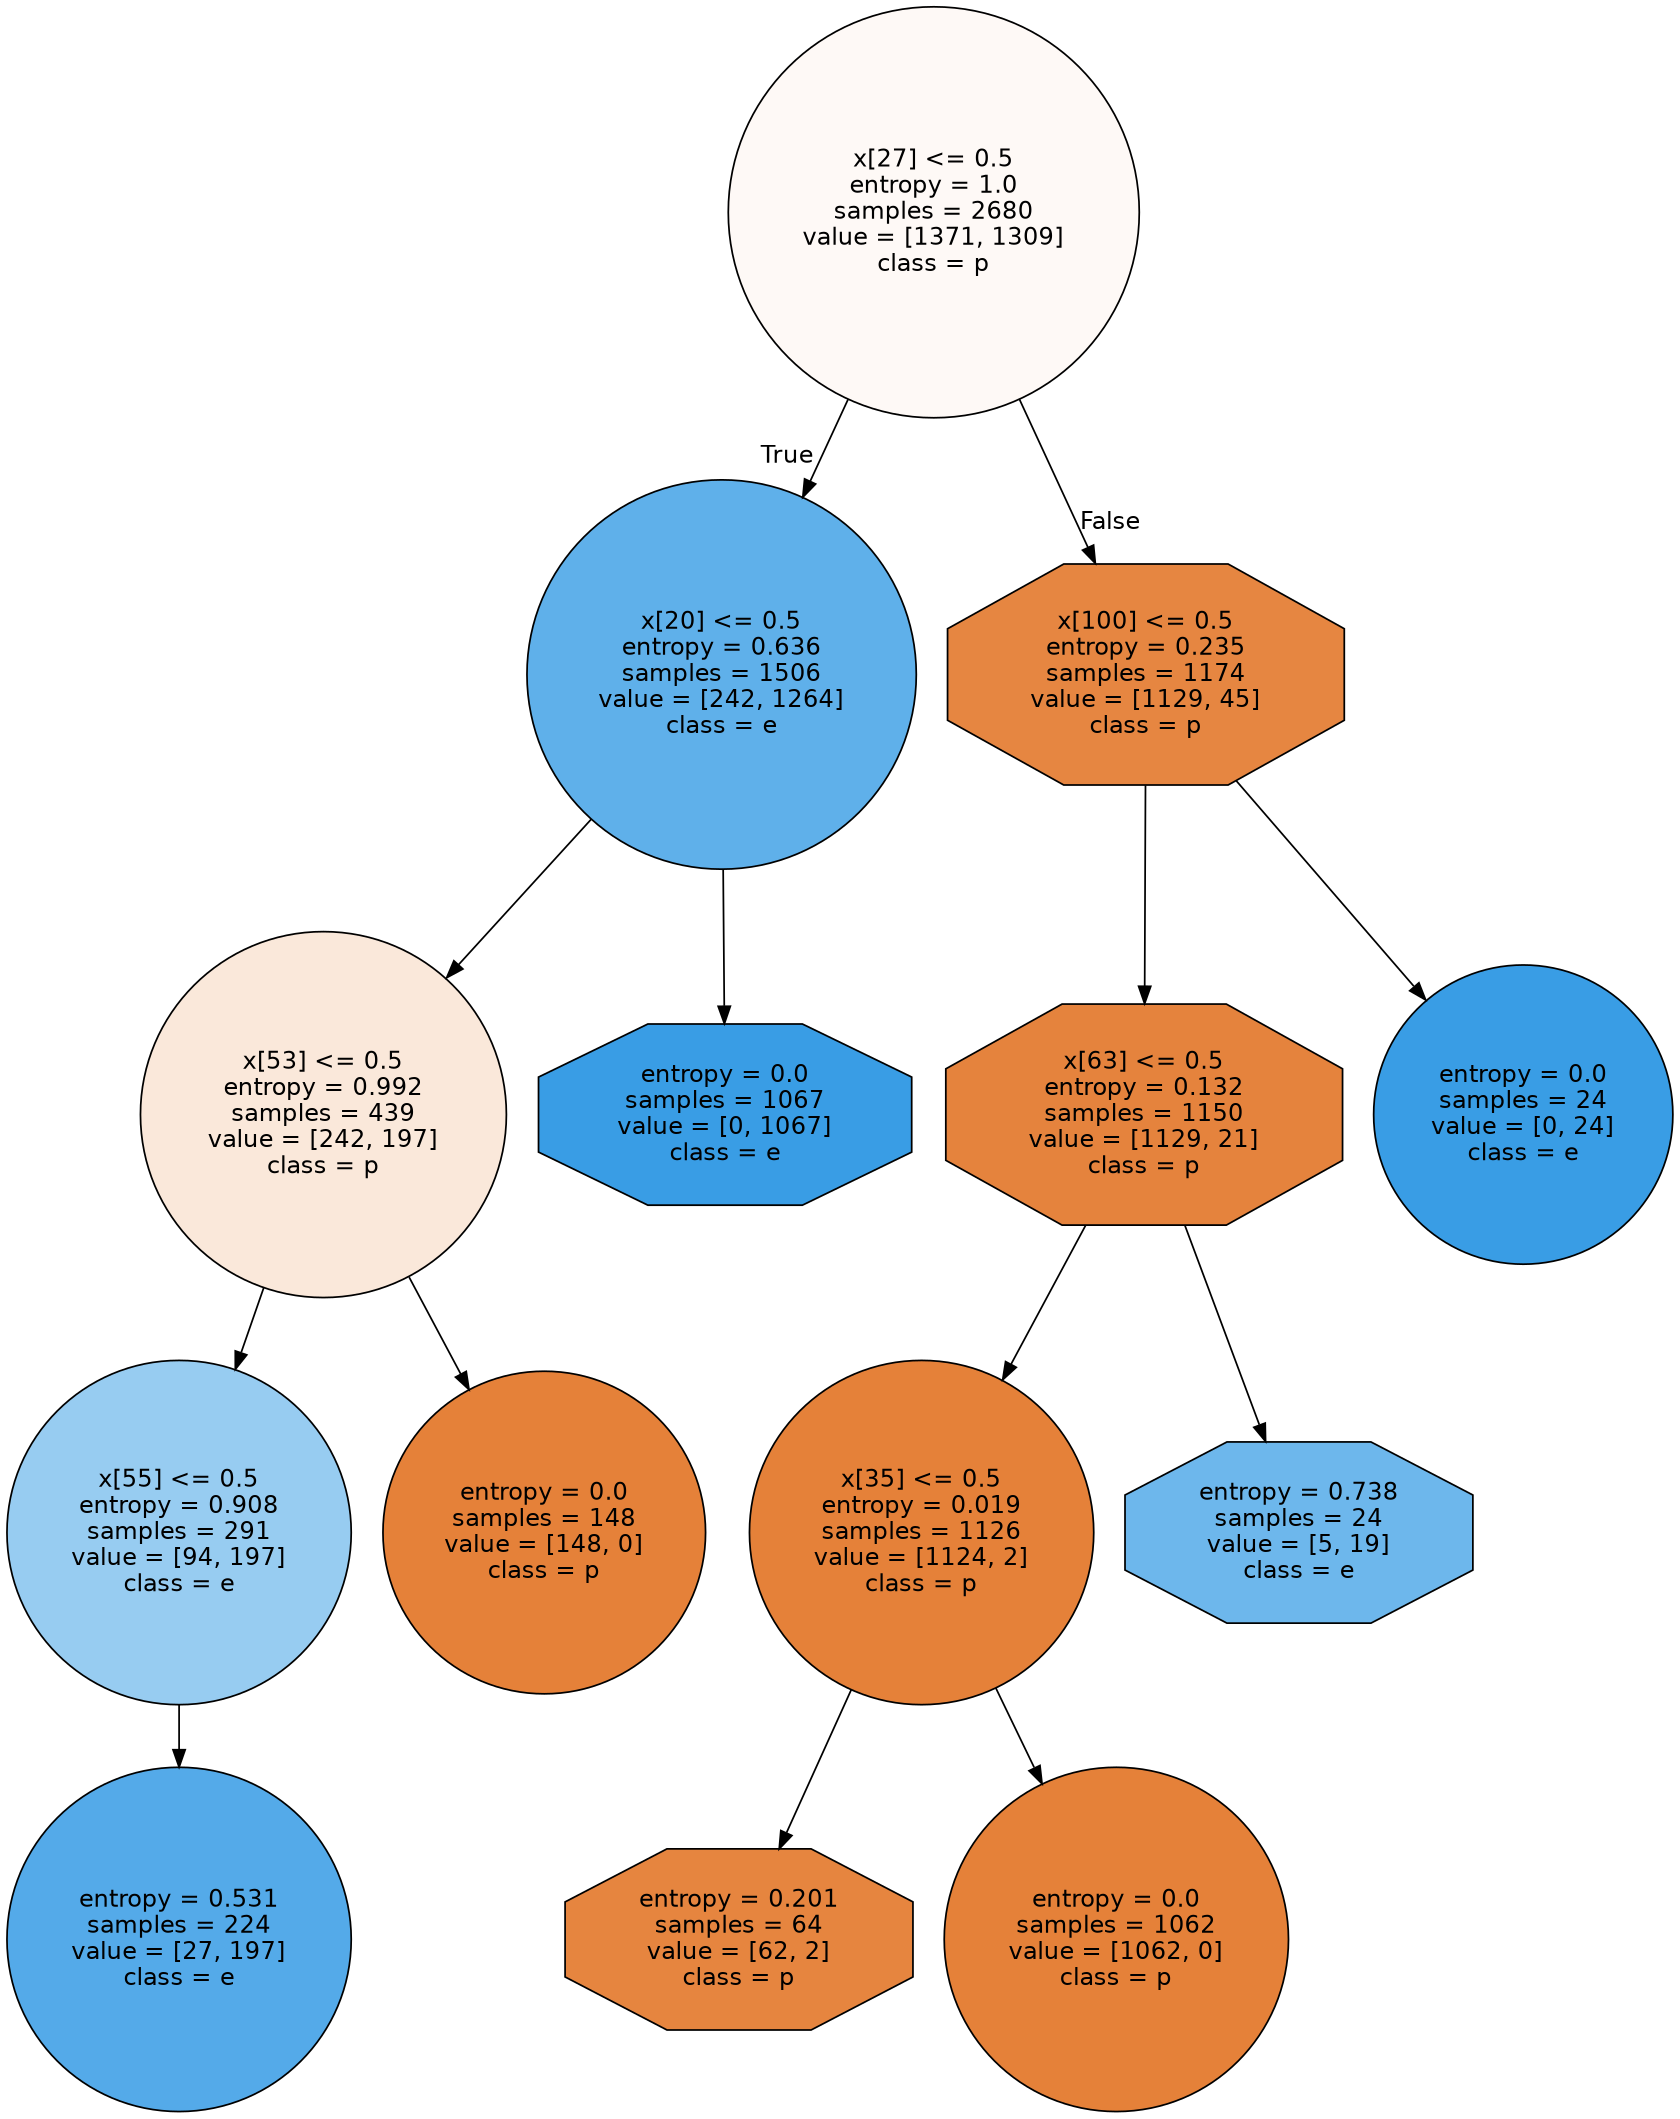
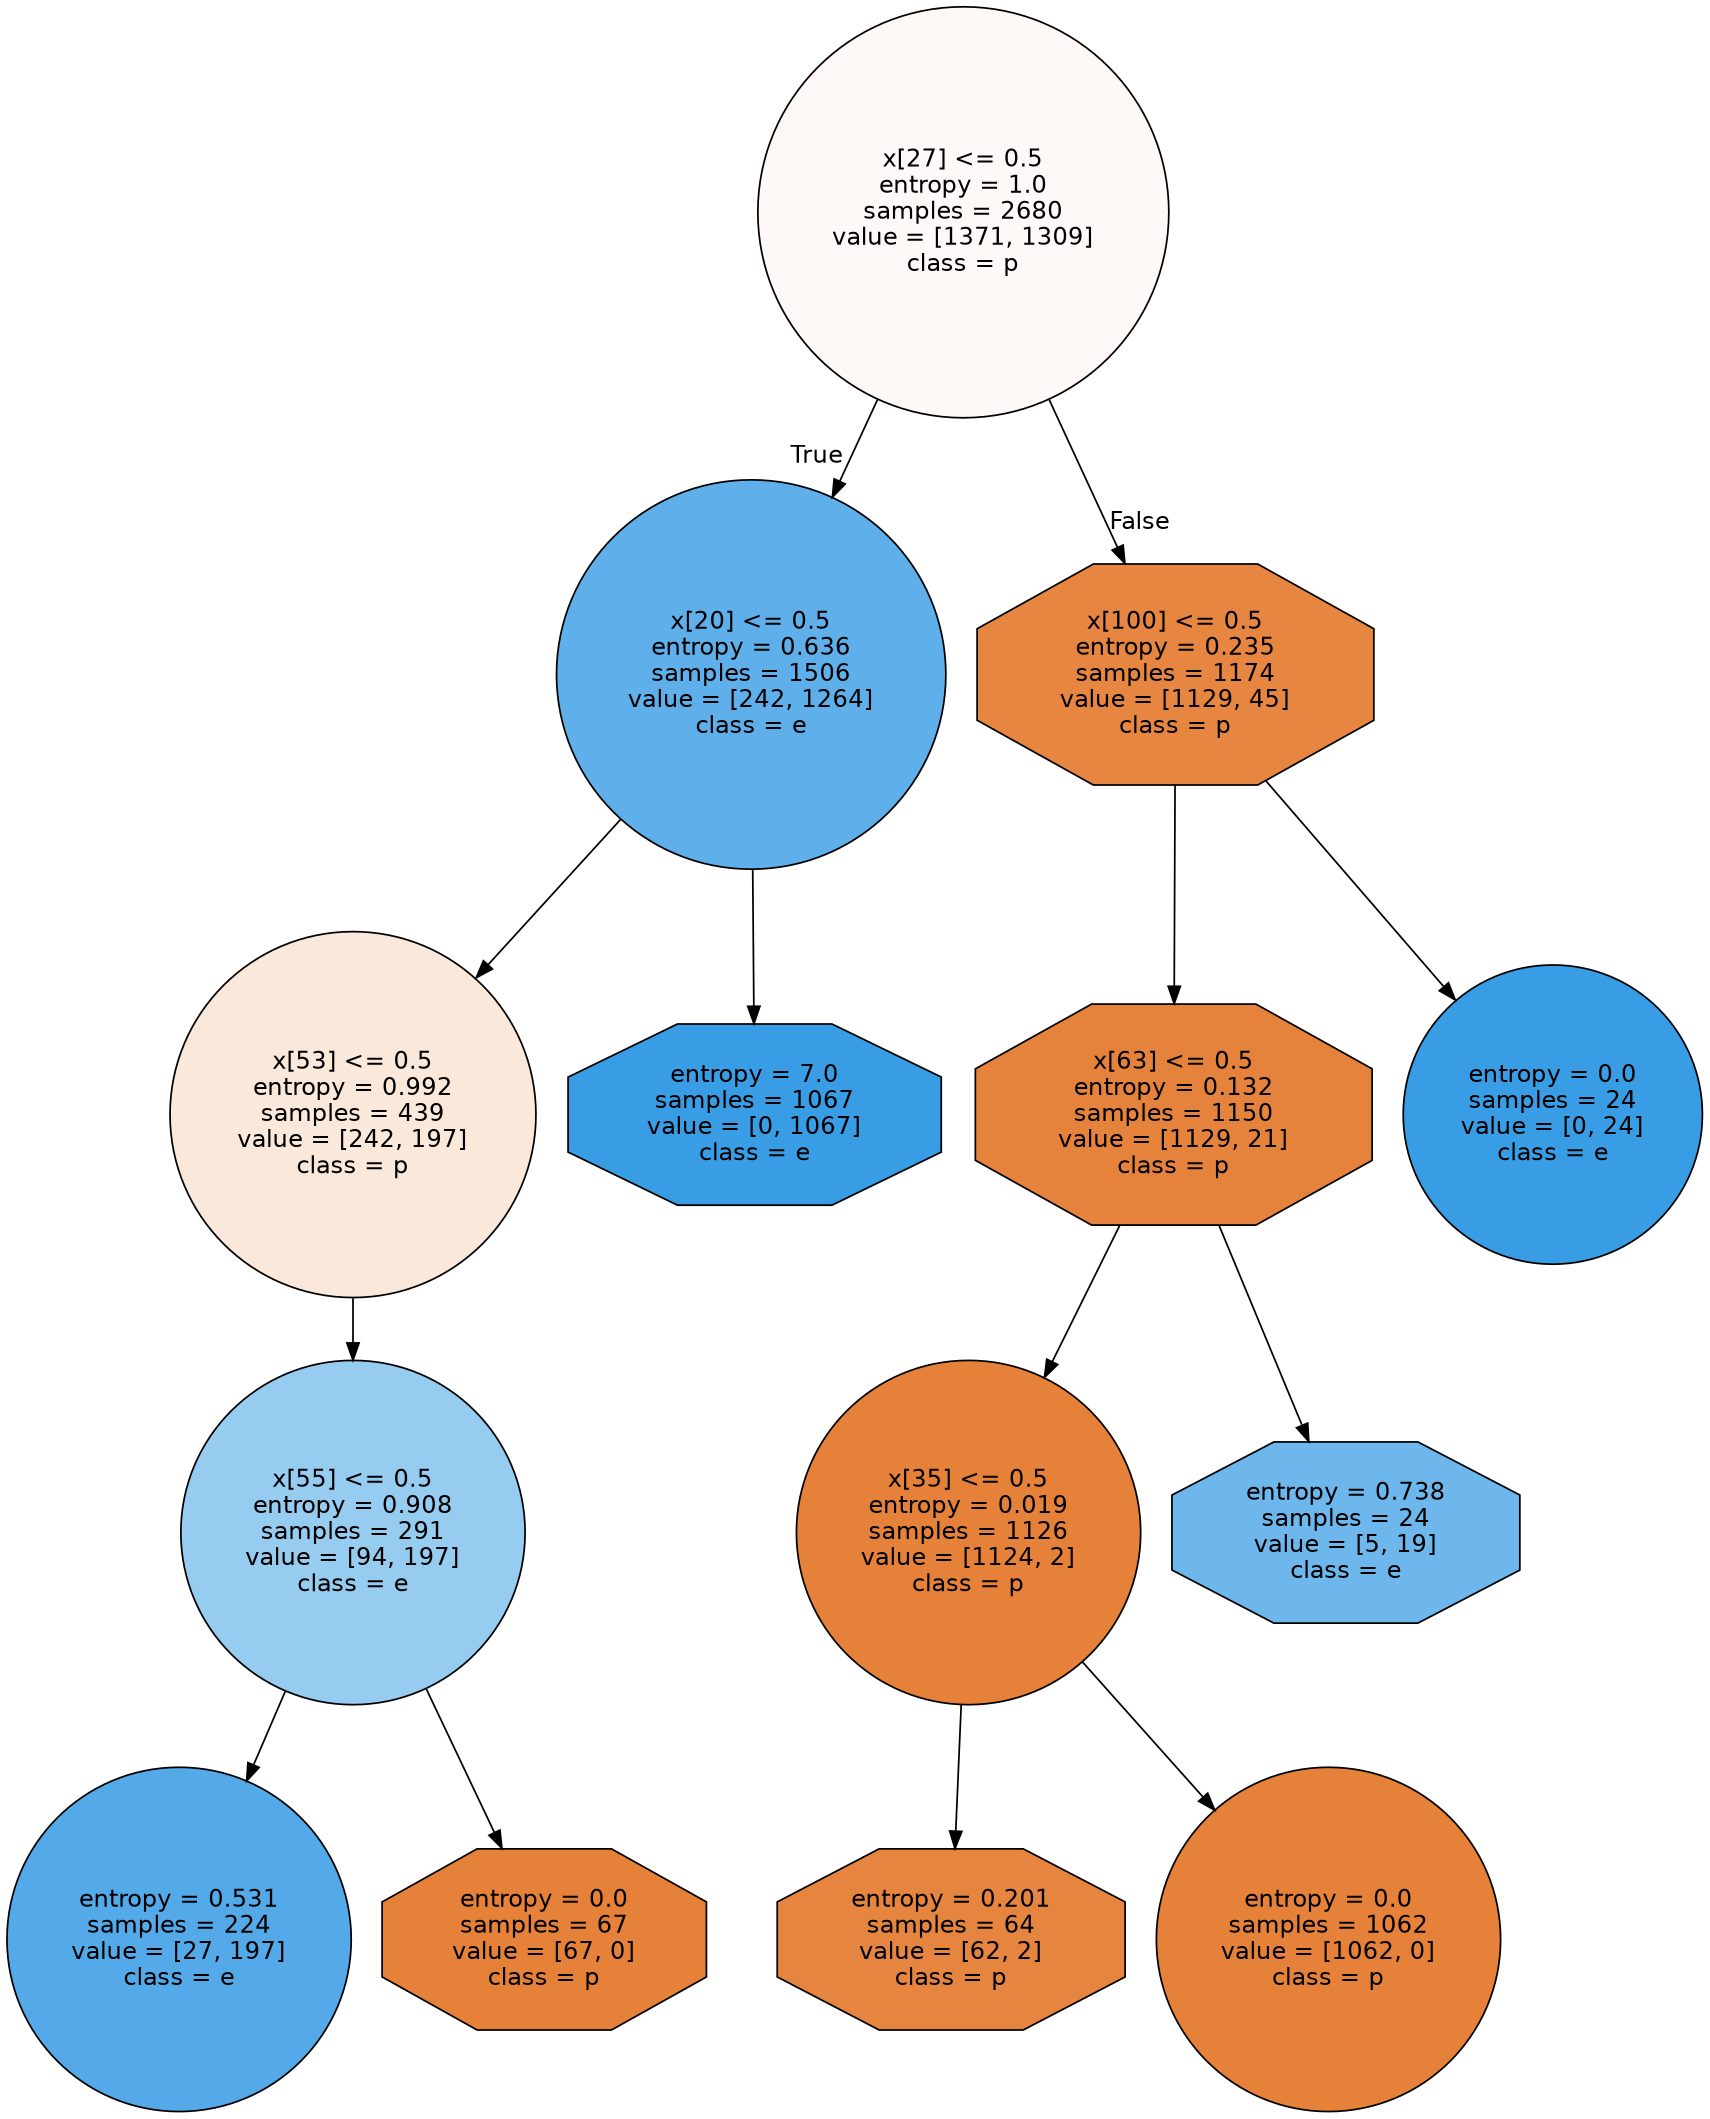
node "entropy = 0.0 samples = 1067 value = [0, 1067] class = e": label "entropy = 0.0 samples = 1067 value = [0, 1067] class = e" -> "entropy = 7.0 samples = 1067 value = [0, 1067] class = e"
node "entropy = 0.0 samples = 148 value = [148, 0] class = p": removed
node "entropy = 0.0 samples = 67 value = [67, 0] class = p": added
